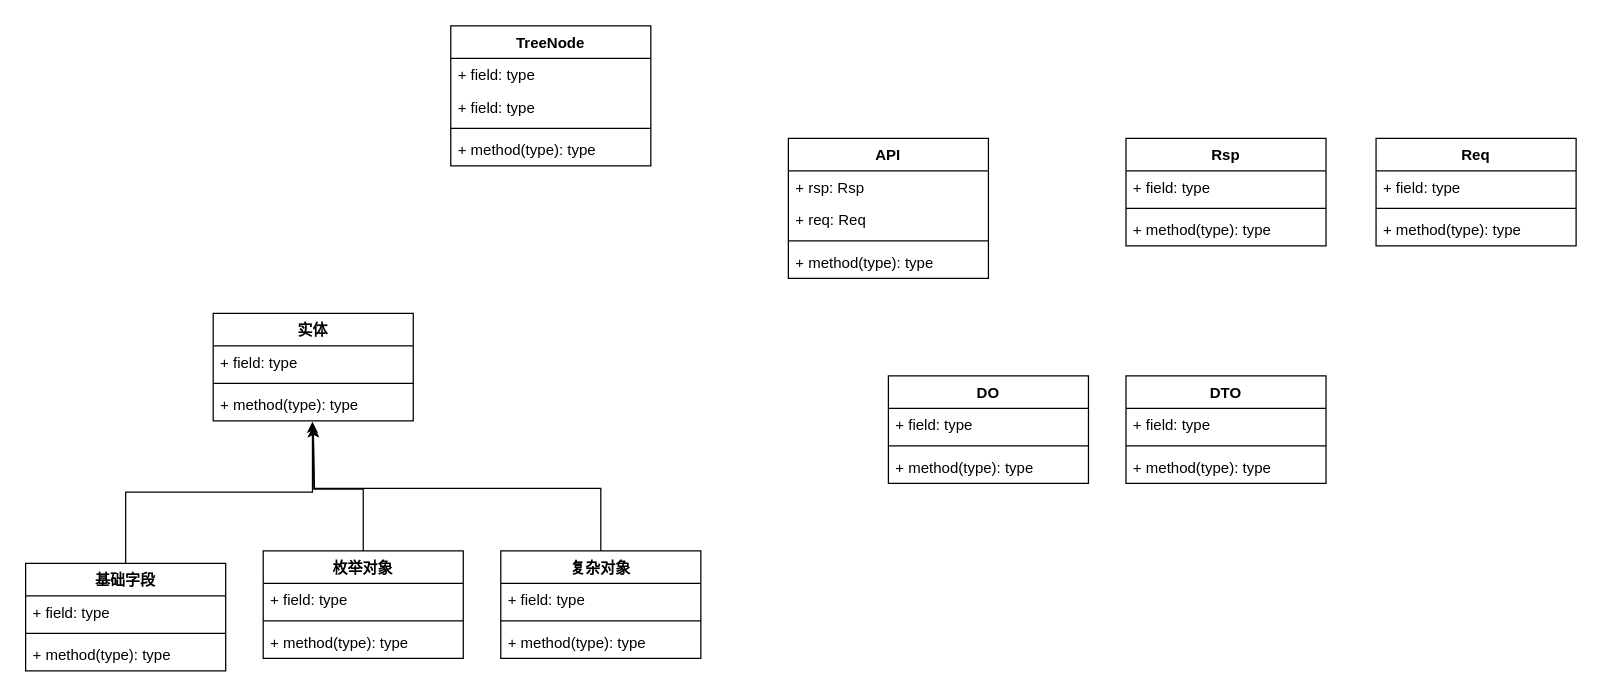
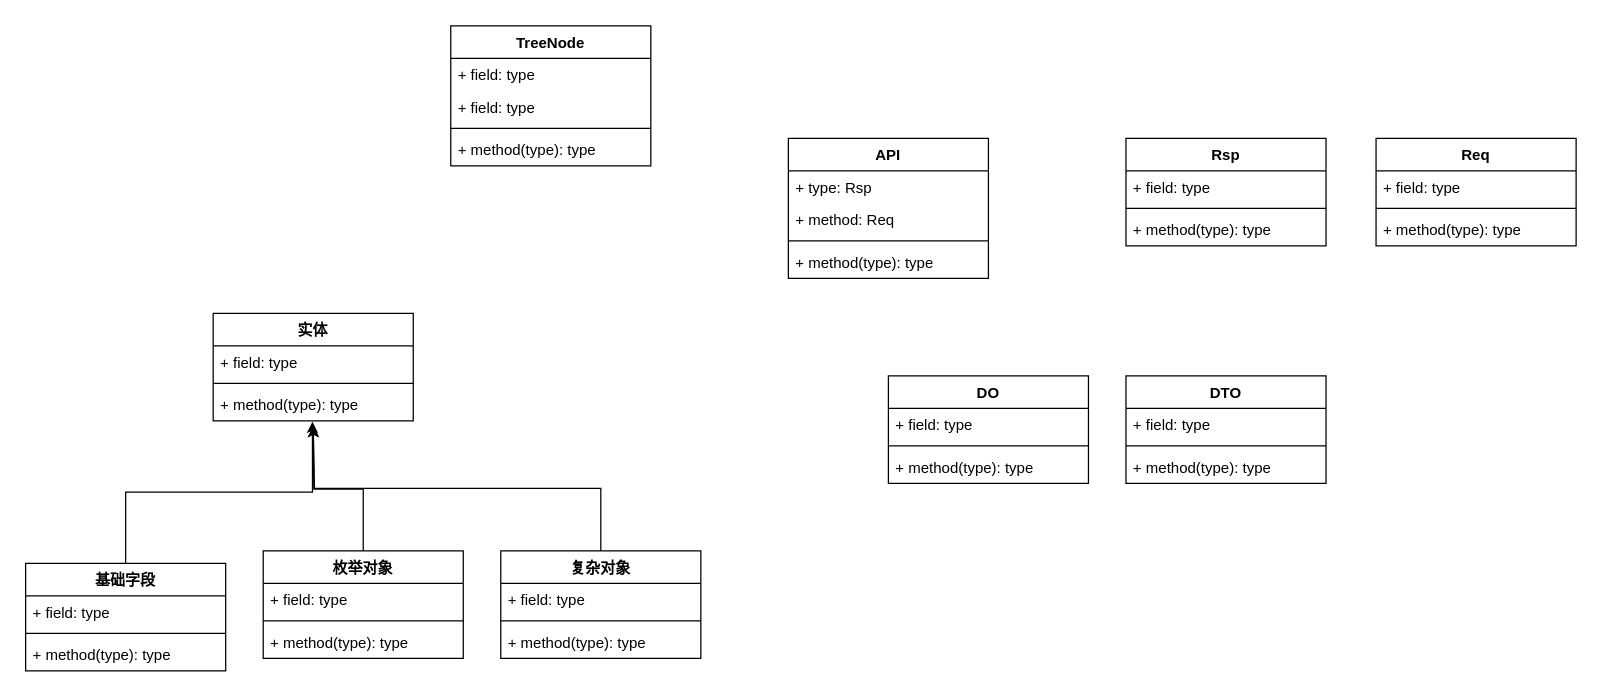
node "+ rsp: Rsp": label "+ rsp: Rsp" -> "+ type: Rsp"
node "+ req: Req": label "+ req: Req" -> "+ method: Req"
